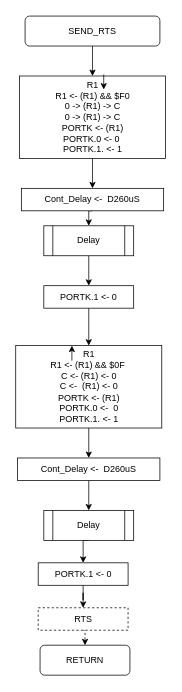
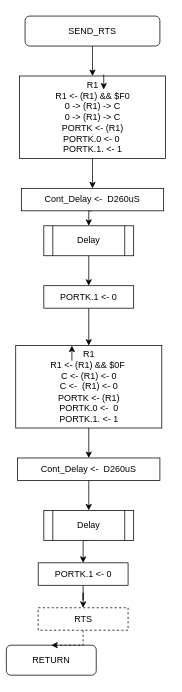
node "RETURN": moved (85, 660) -> (51, 660)
